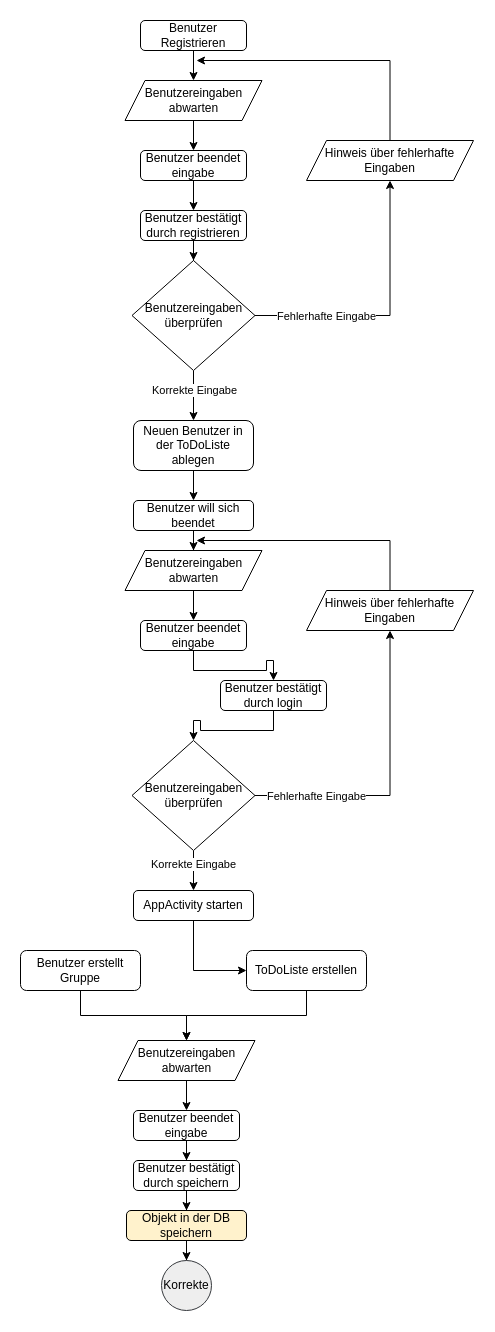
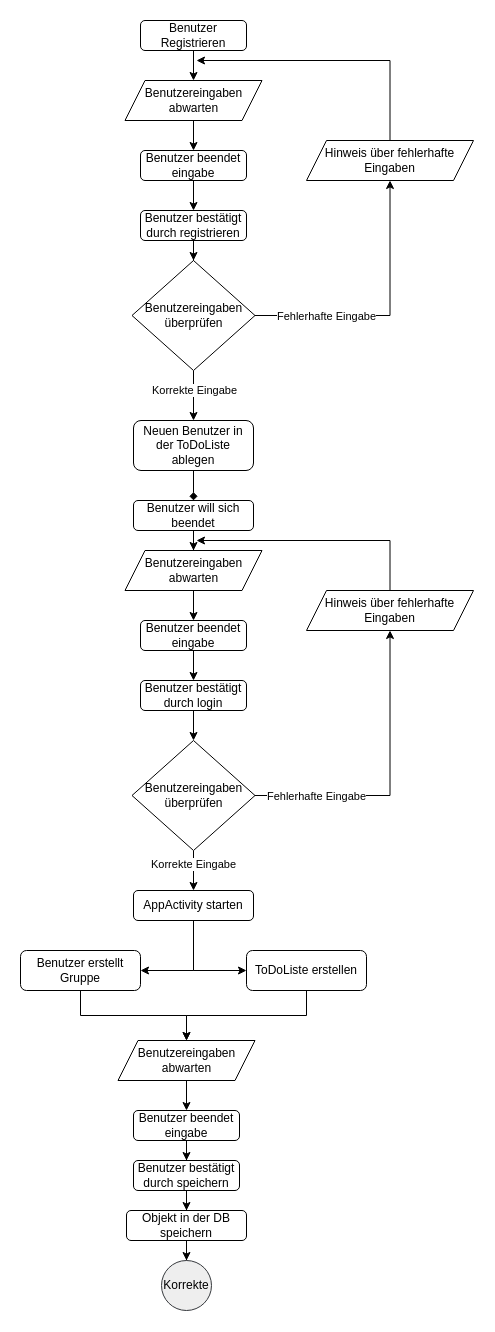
edge "Neuen Benutzer in der ToDoListe ablegen" -> "Benutzer will sich beendet": arrowhead classic -> diamond
node "Benutzer bestätigt durch login": moved (274, 696) -> (194, 696)
edge "AppActivity starten" -> "Benutzer erstellt Gruppe": added
node "Objekt in der DB speichern": fillcolor #fff2cc -> #ffffff
